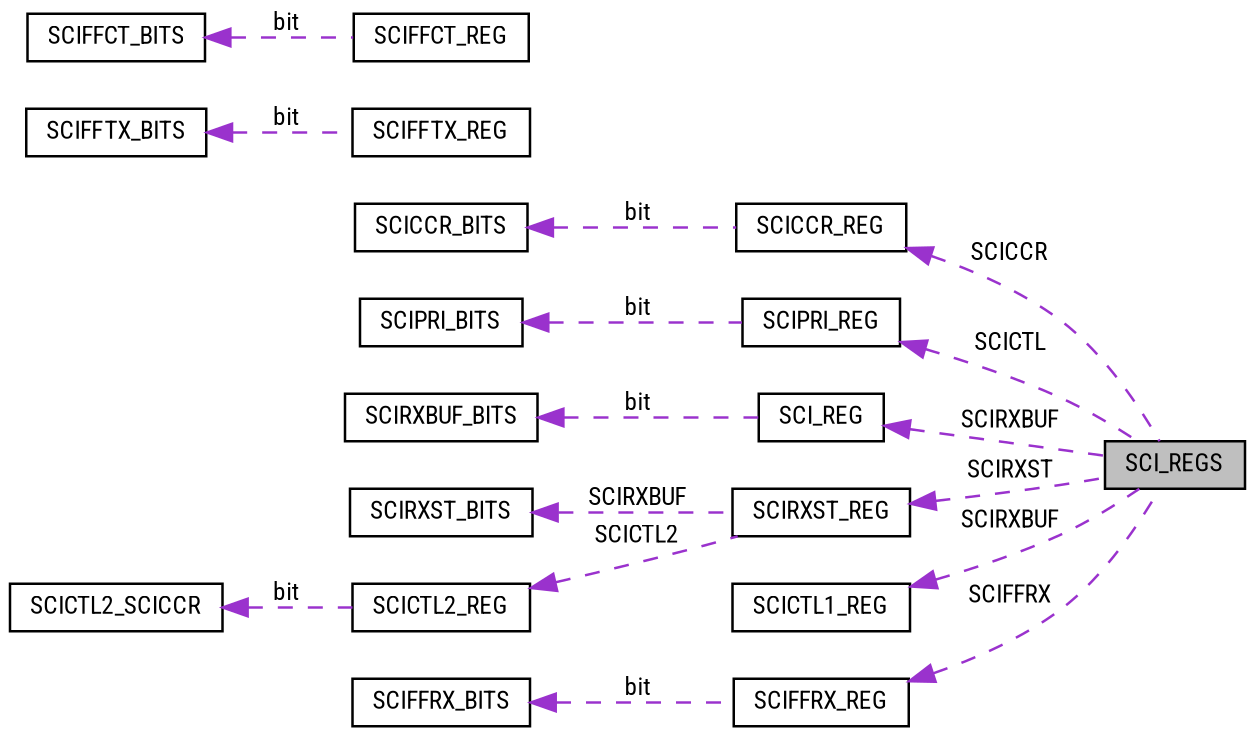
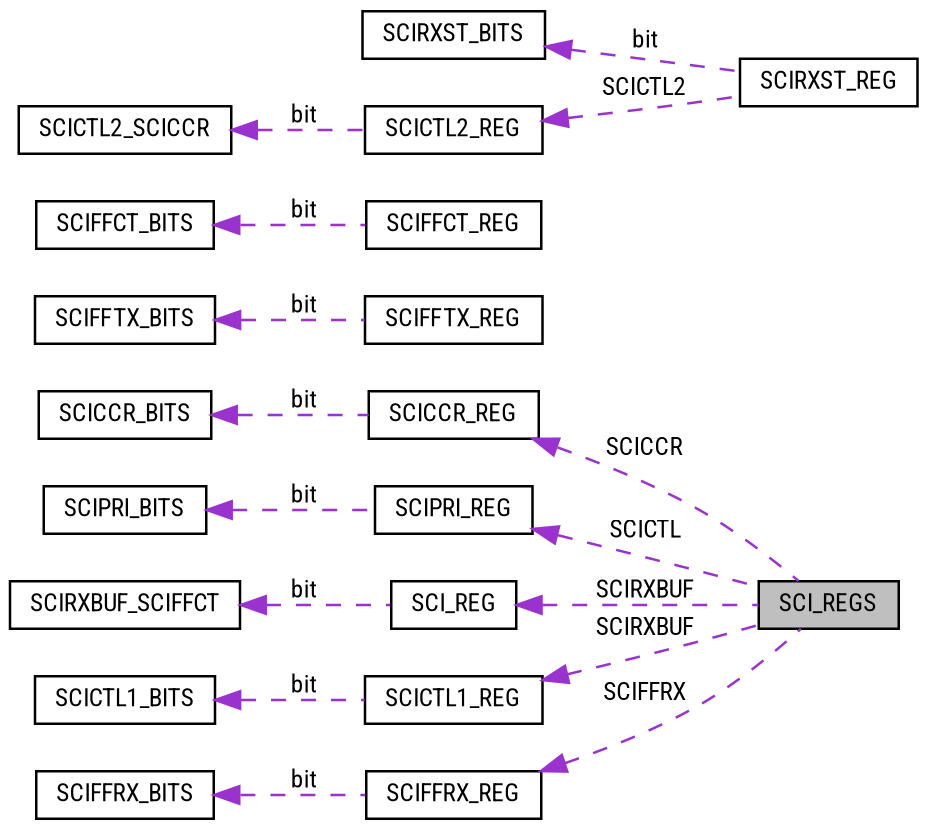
node "SCIRXBUF_BITS": label "SCIRXBUF_BITS" -> "SCIRXBUF_SCIFFCT"
edge "SCI_REGS" -> "SCIRXST_REG": removed, label "SCIRXST"
edge "SCIRXST_REG" -> "SCIRXST_BITS": label " SCIRXBUF" -> " bit"
node "SCICTL1_BITS": added
